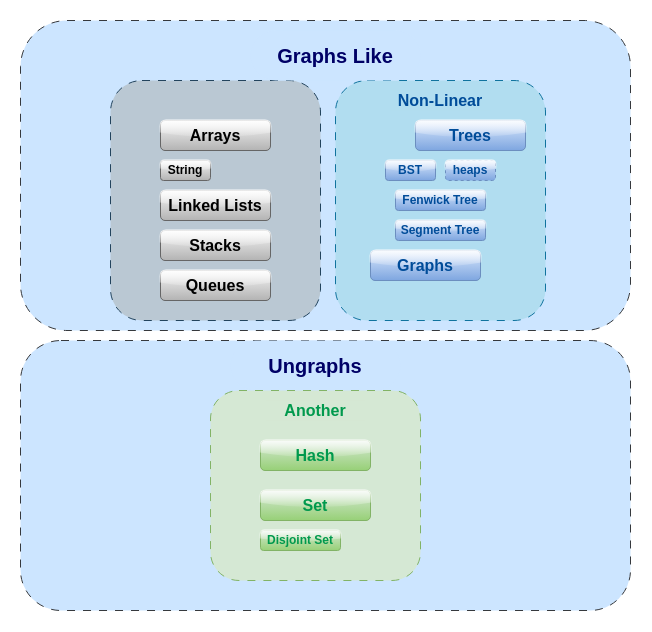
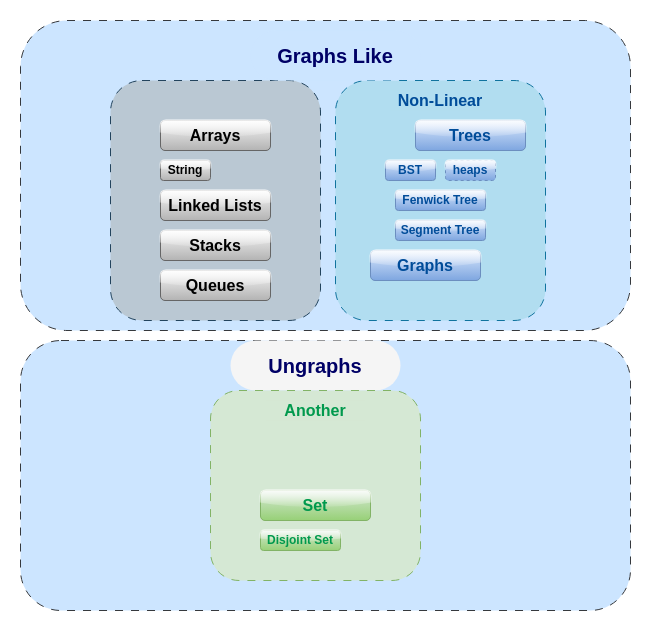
node "Ungraphs": fillcolor #cce5ff -> #f5f5f5
node "Hash": removed
